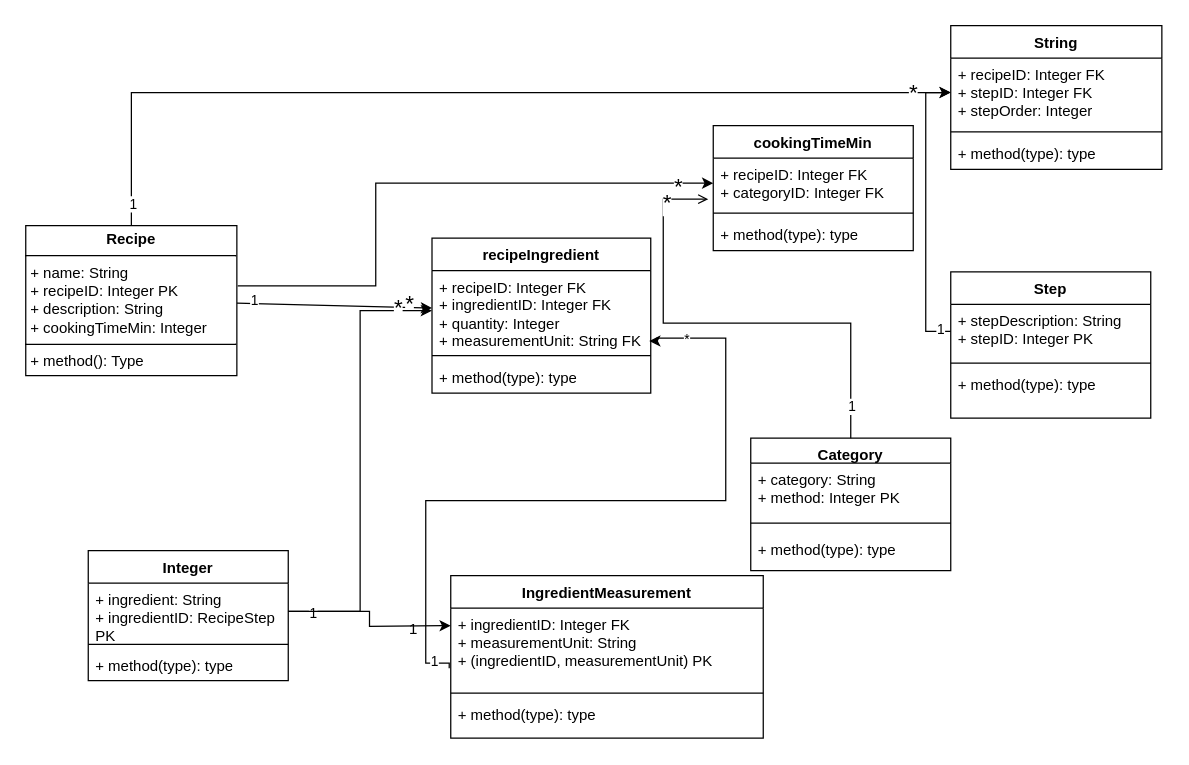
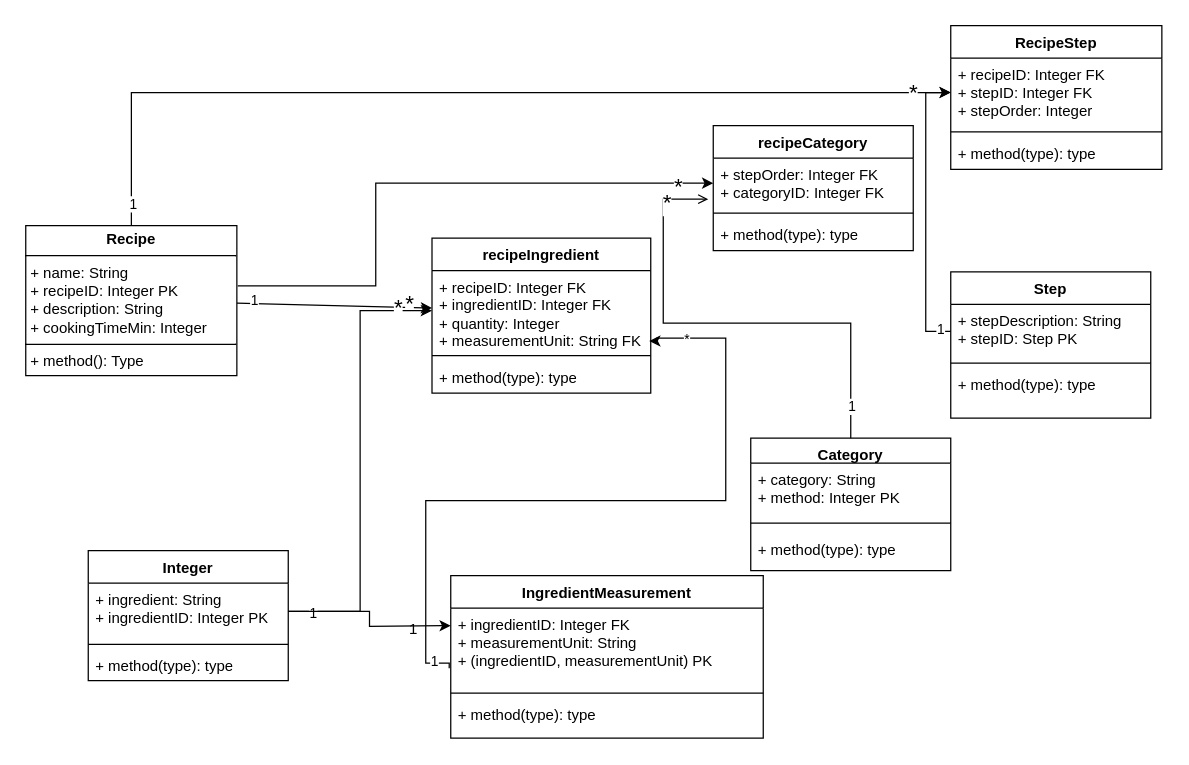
node "String": label "String" -> "RecipeStep"
node "cookingTimeMin": label "cookingTimeMin" -> "recipeCategory"
node "+ recipeID: Integer FK + categoryID: Integer FK": label "+ recipeID: Integer FK + categoryID: Integer FK" -> "+ stepOrder: Integer FK + categoryID: Integer FK"
node "+ stepDescription: String + stepID: Integer PK": label "+ stepDescription: String + stepID: Integer PK" -> "+ stepDescription: String + stepID: Step PK"
node "+ ingredient: String + ingredientID: RecipeStep PK": label "+ ingredient: String + ingredientID: RecipeStep PK" -> "+ ingredient: String + ingredientID: Integer PK"
